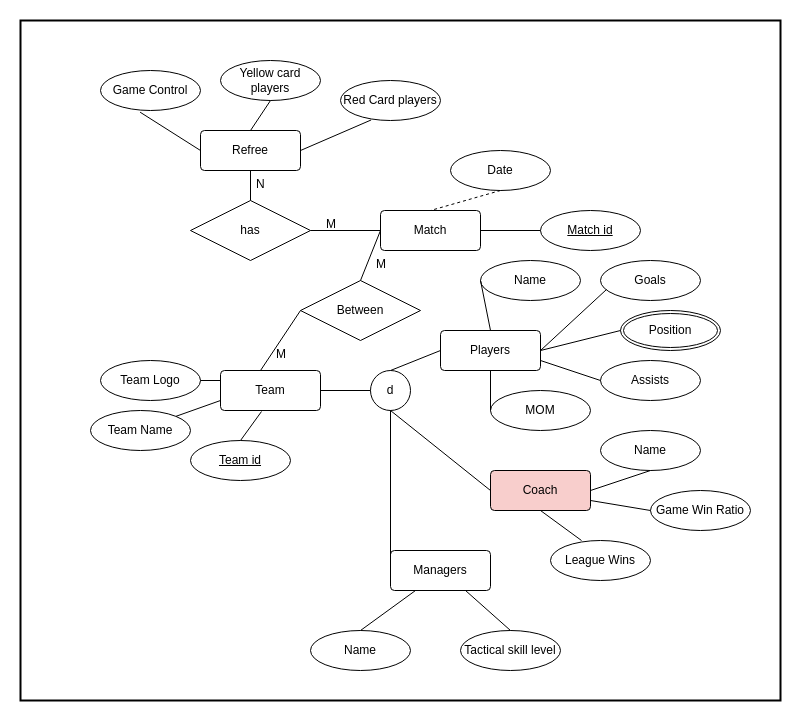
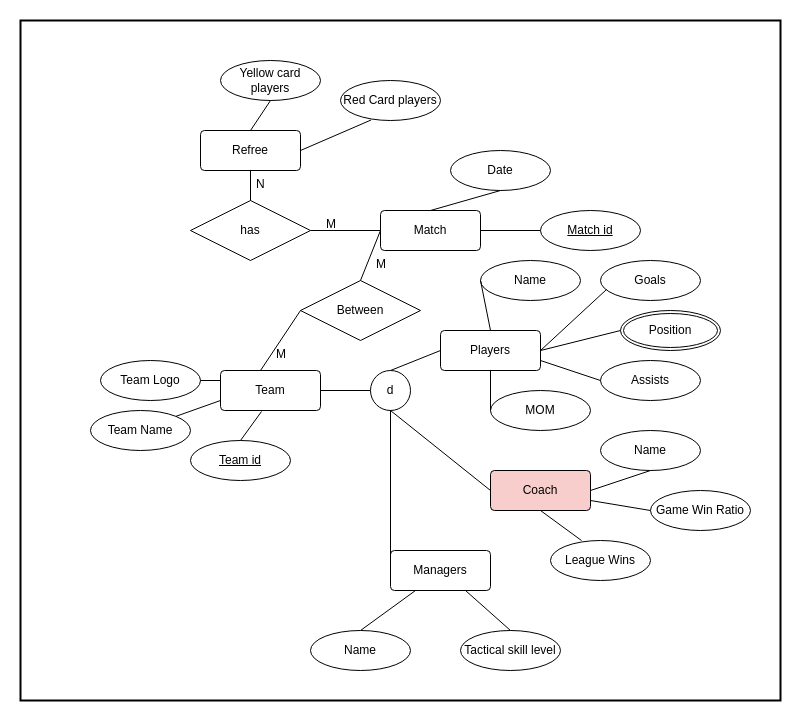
node "Game Control": removed
edge "Game Control" -- "Refree": removed
edge "Date" -- "Match": style dashed -> solid
